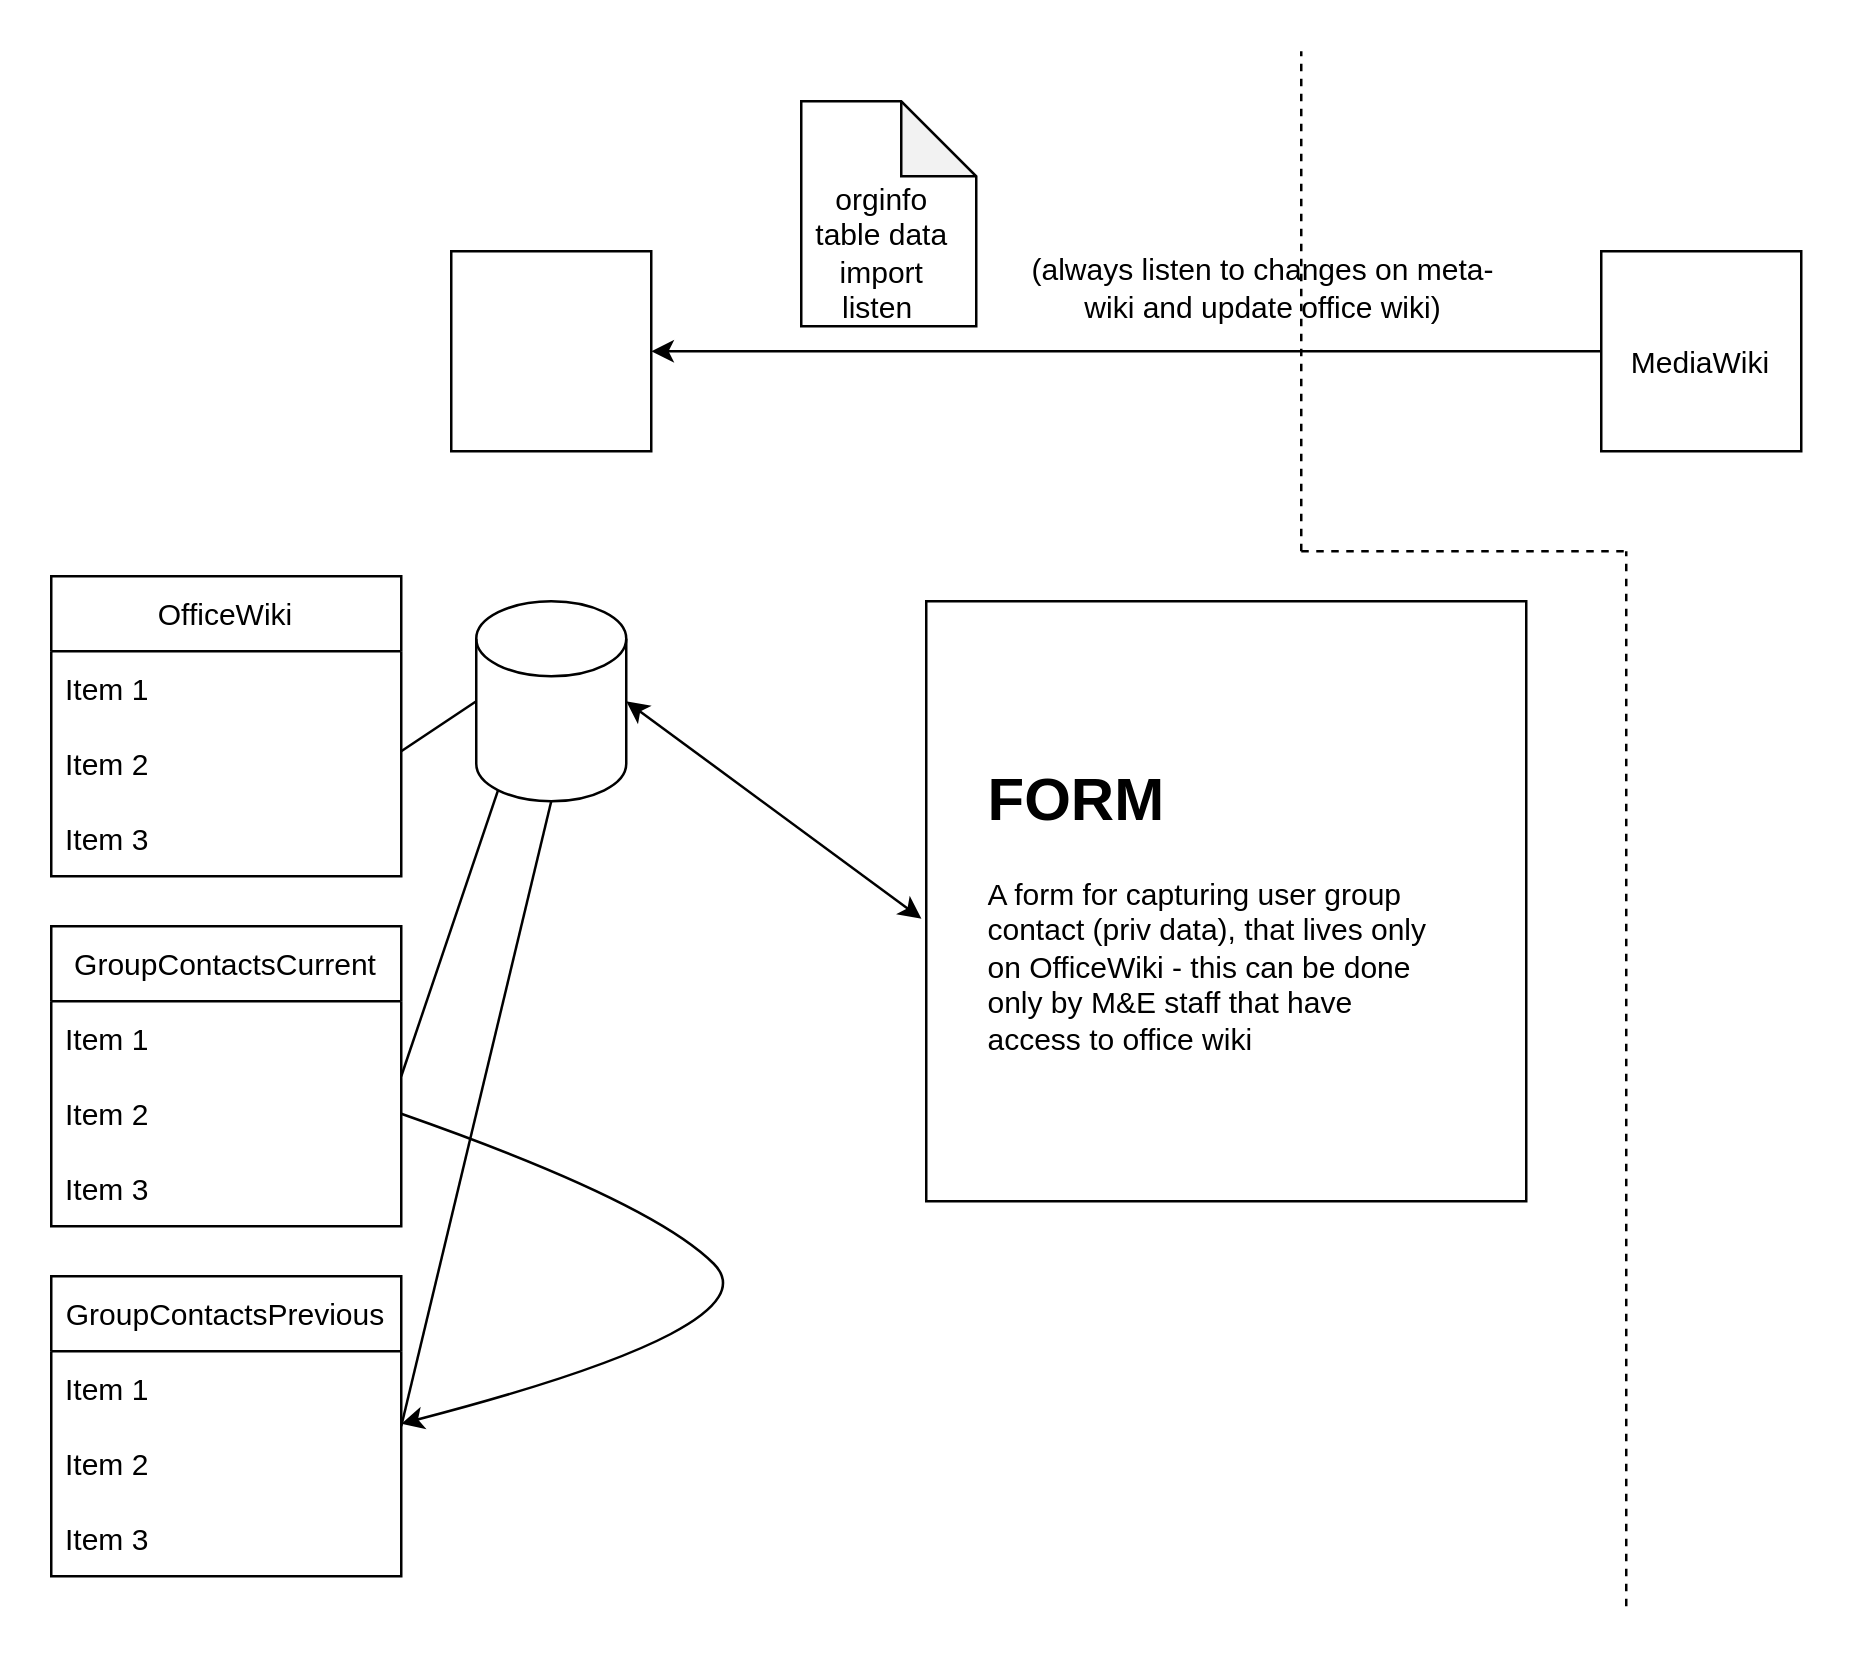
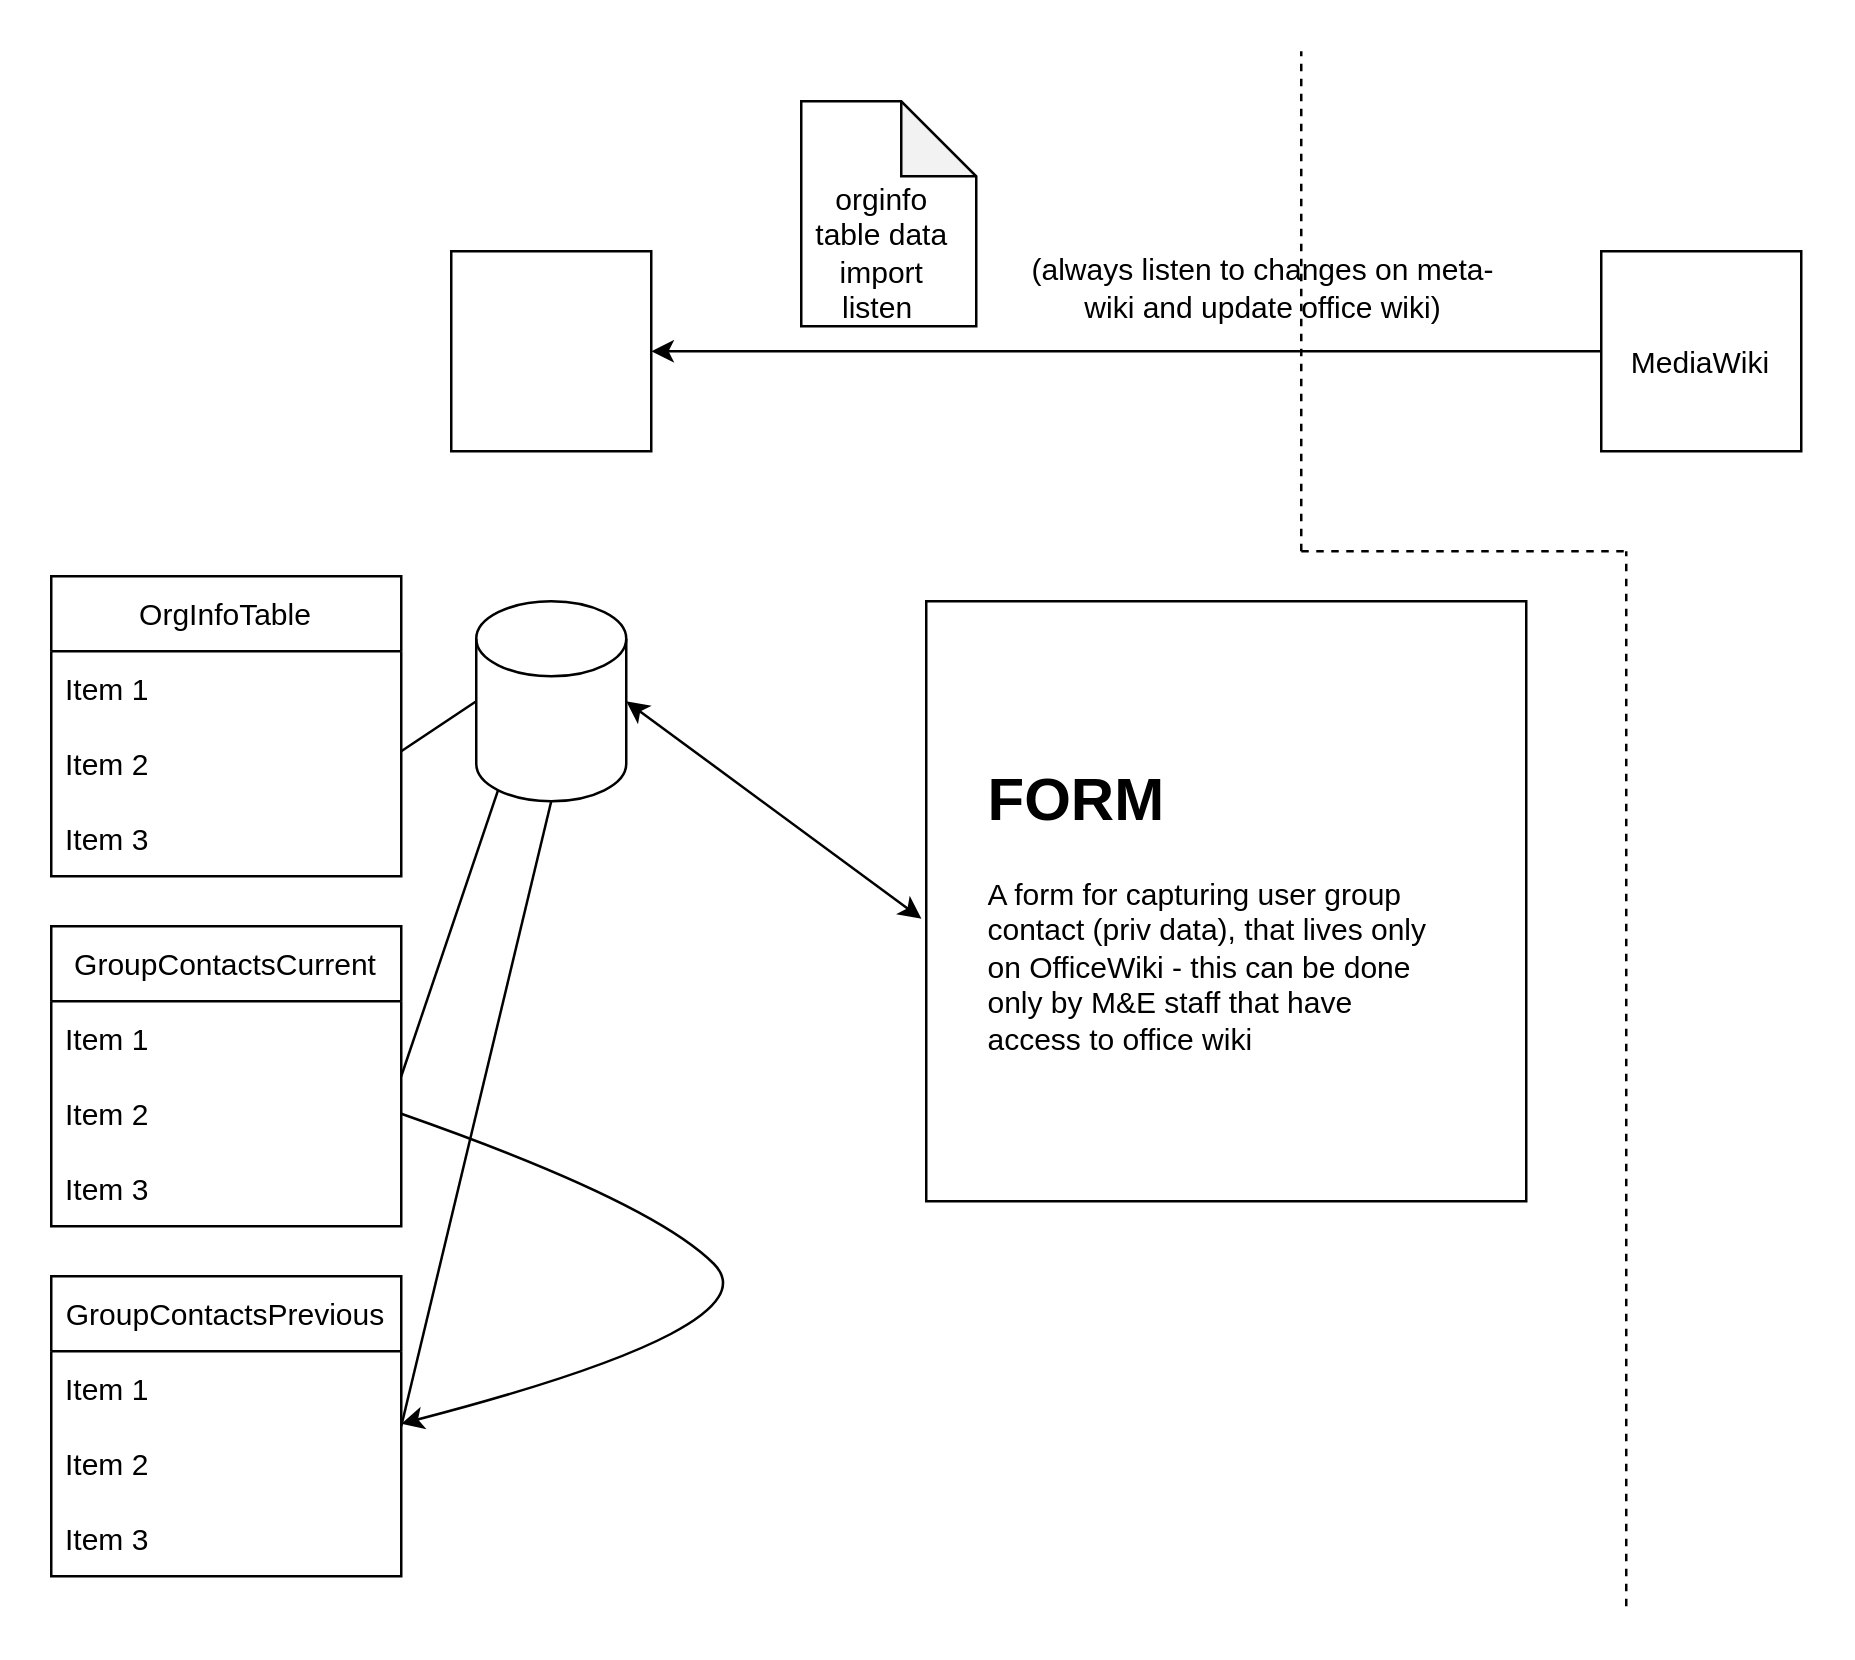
node "OfficeWiki": label "OfficeWiki" -> "OrgInfoTable"
